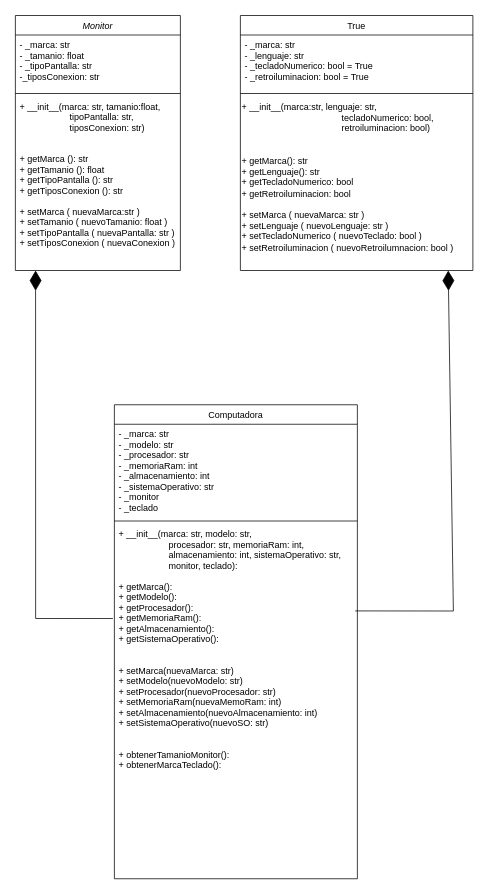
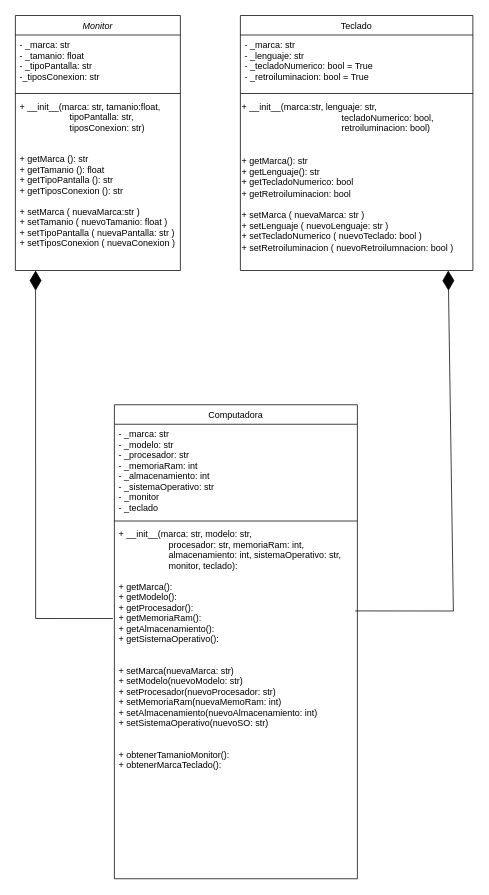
node "True": label "True" -> "Teclado"
